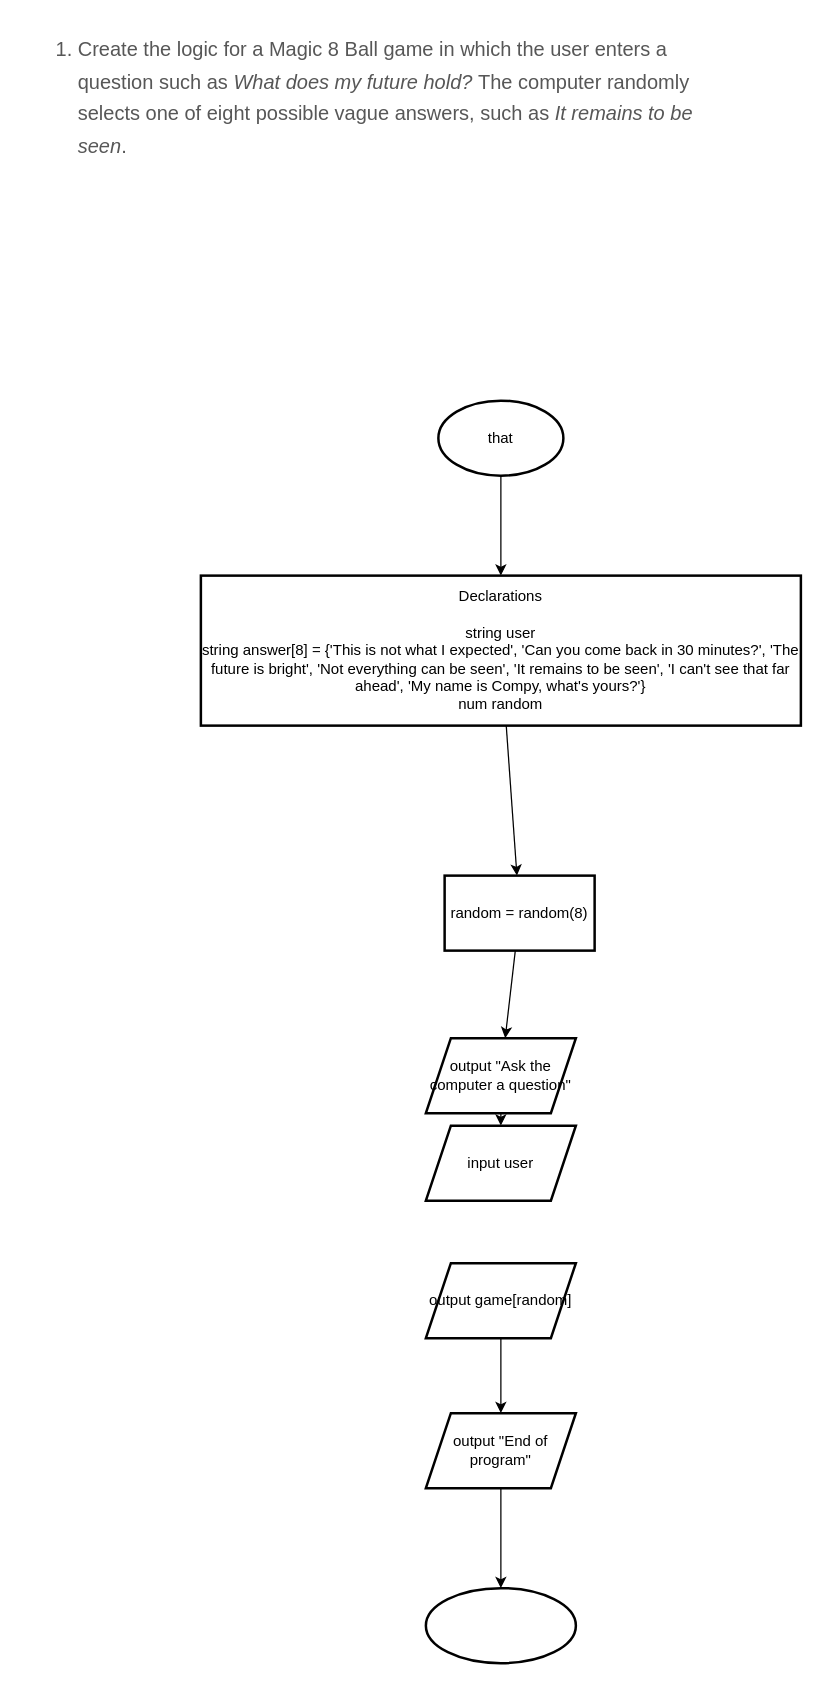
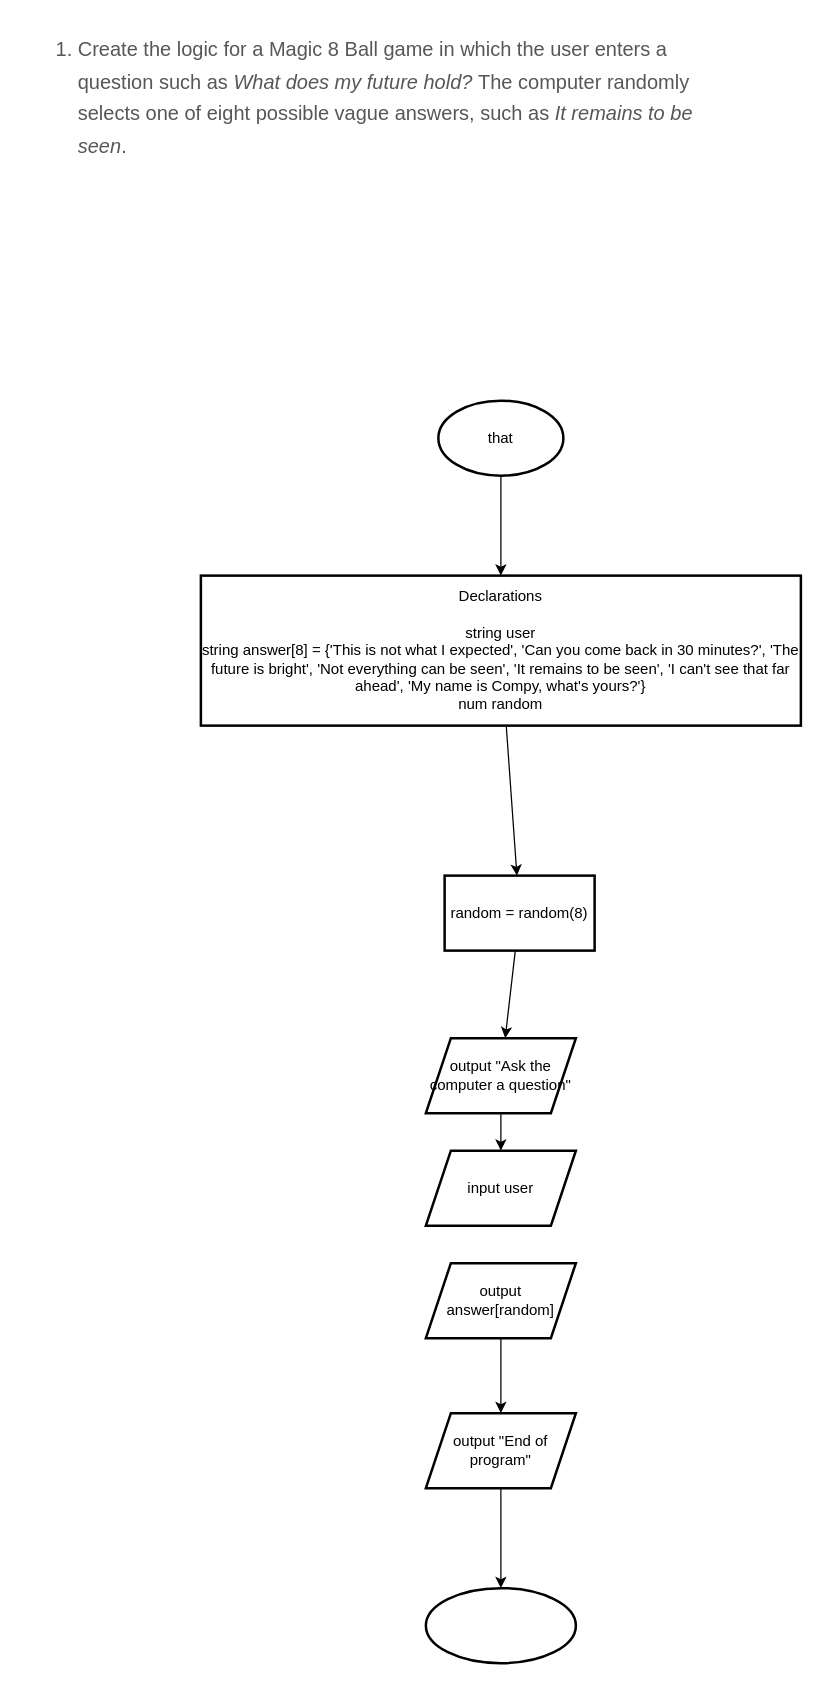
node "input user": moved (501, 1163) -> (501, 1188)
node "output game[random]": label "output game[random]" -> "output answer[random]"
